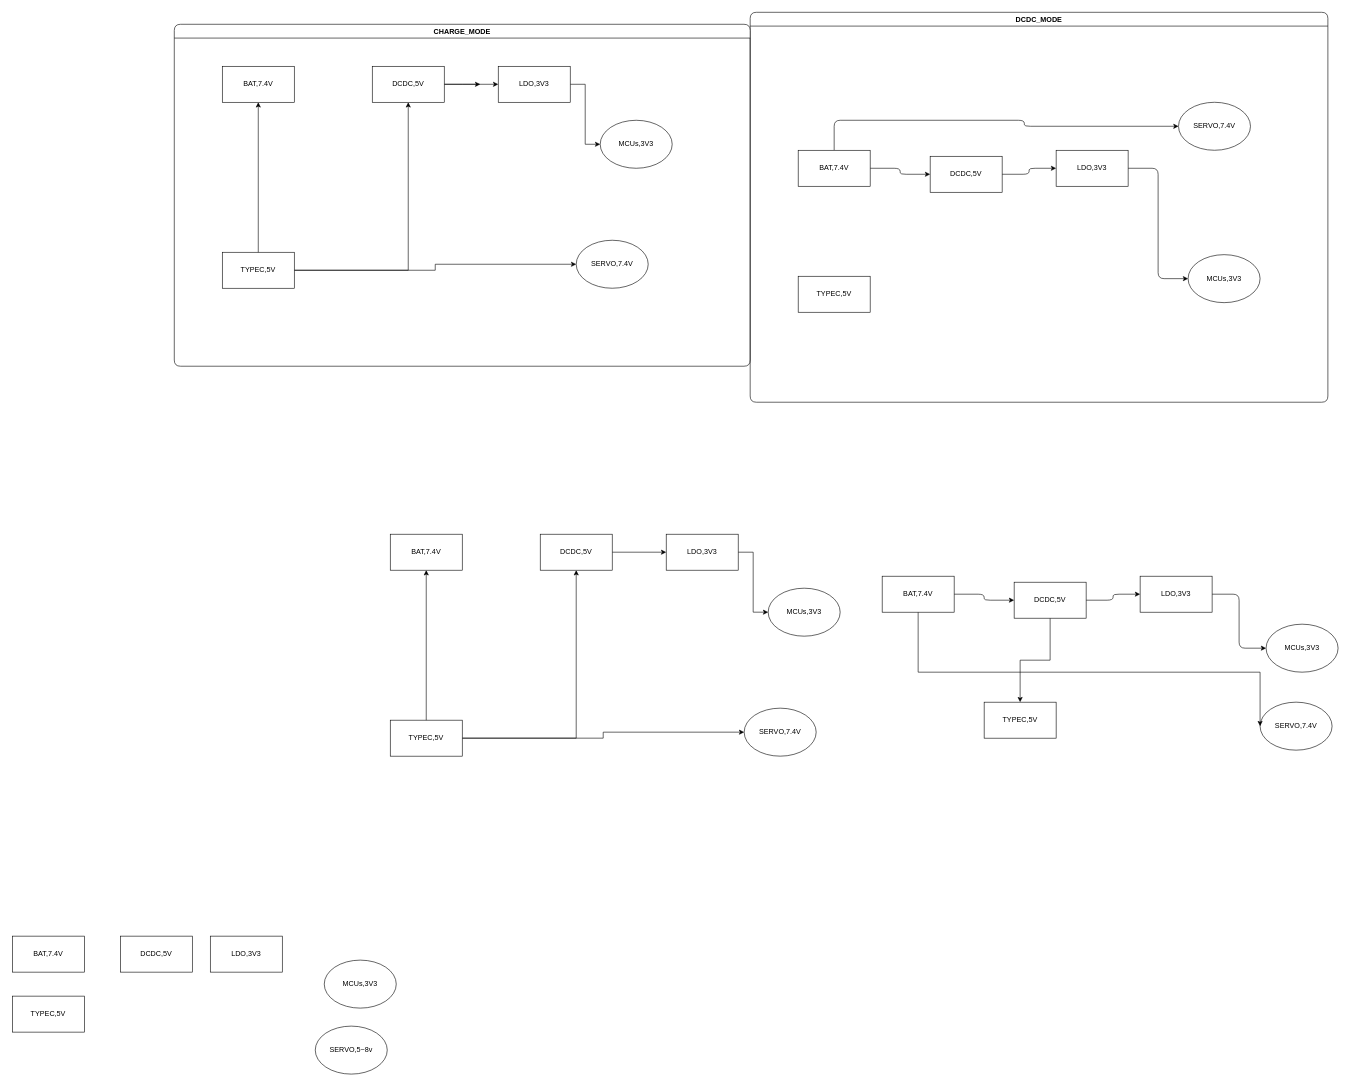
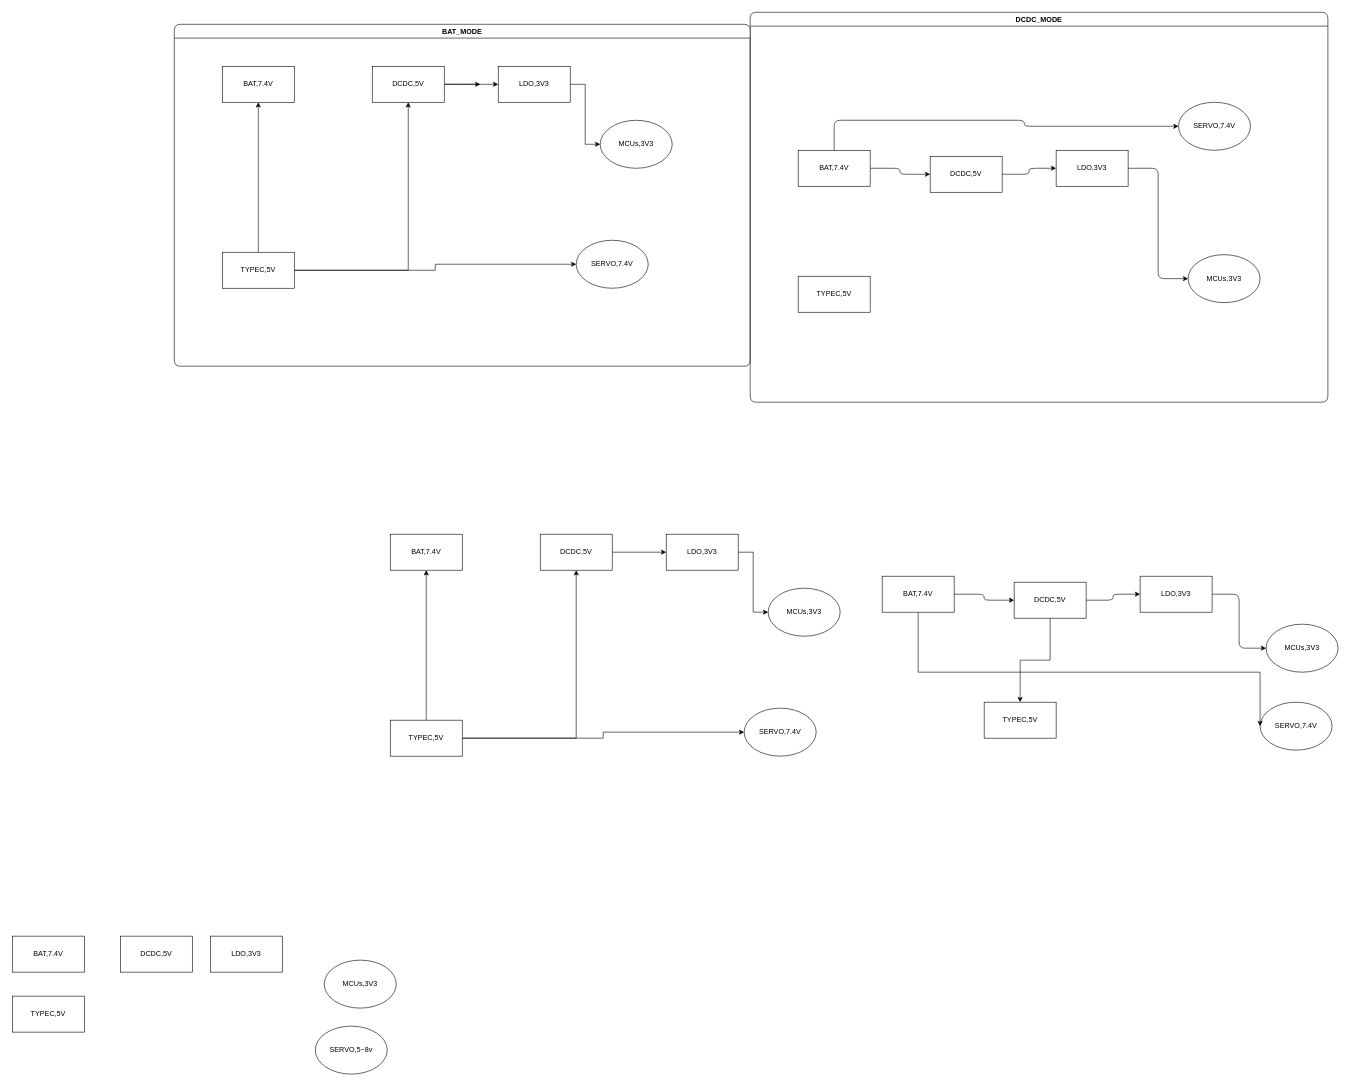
node "CHARGE_MODE": label "CHARGE_MODE" -> "BAT_MODE"
